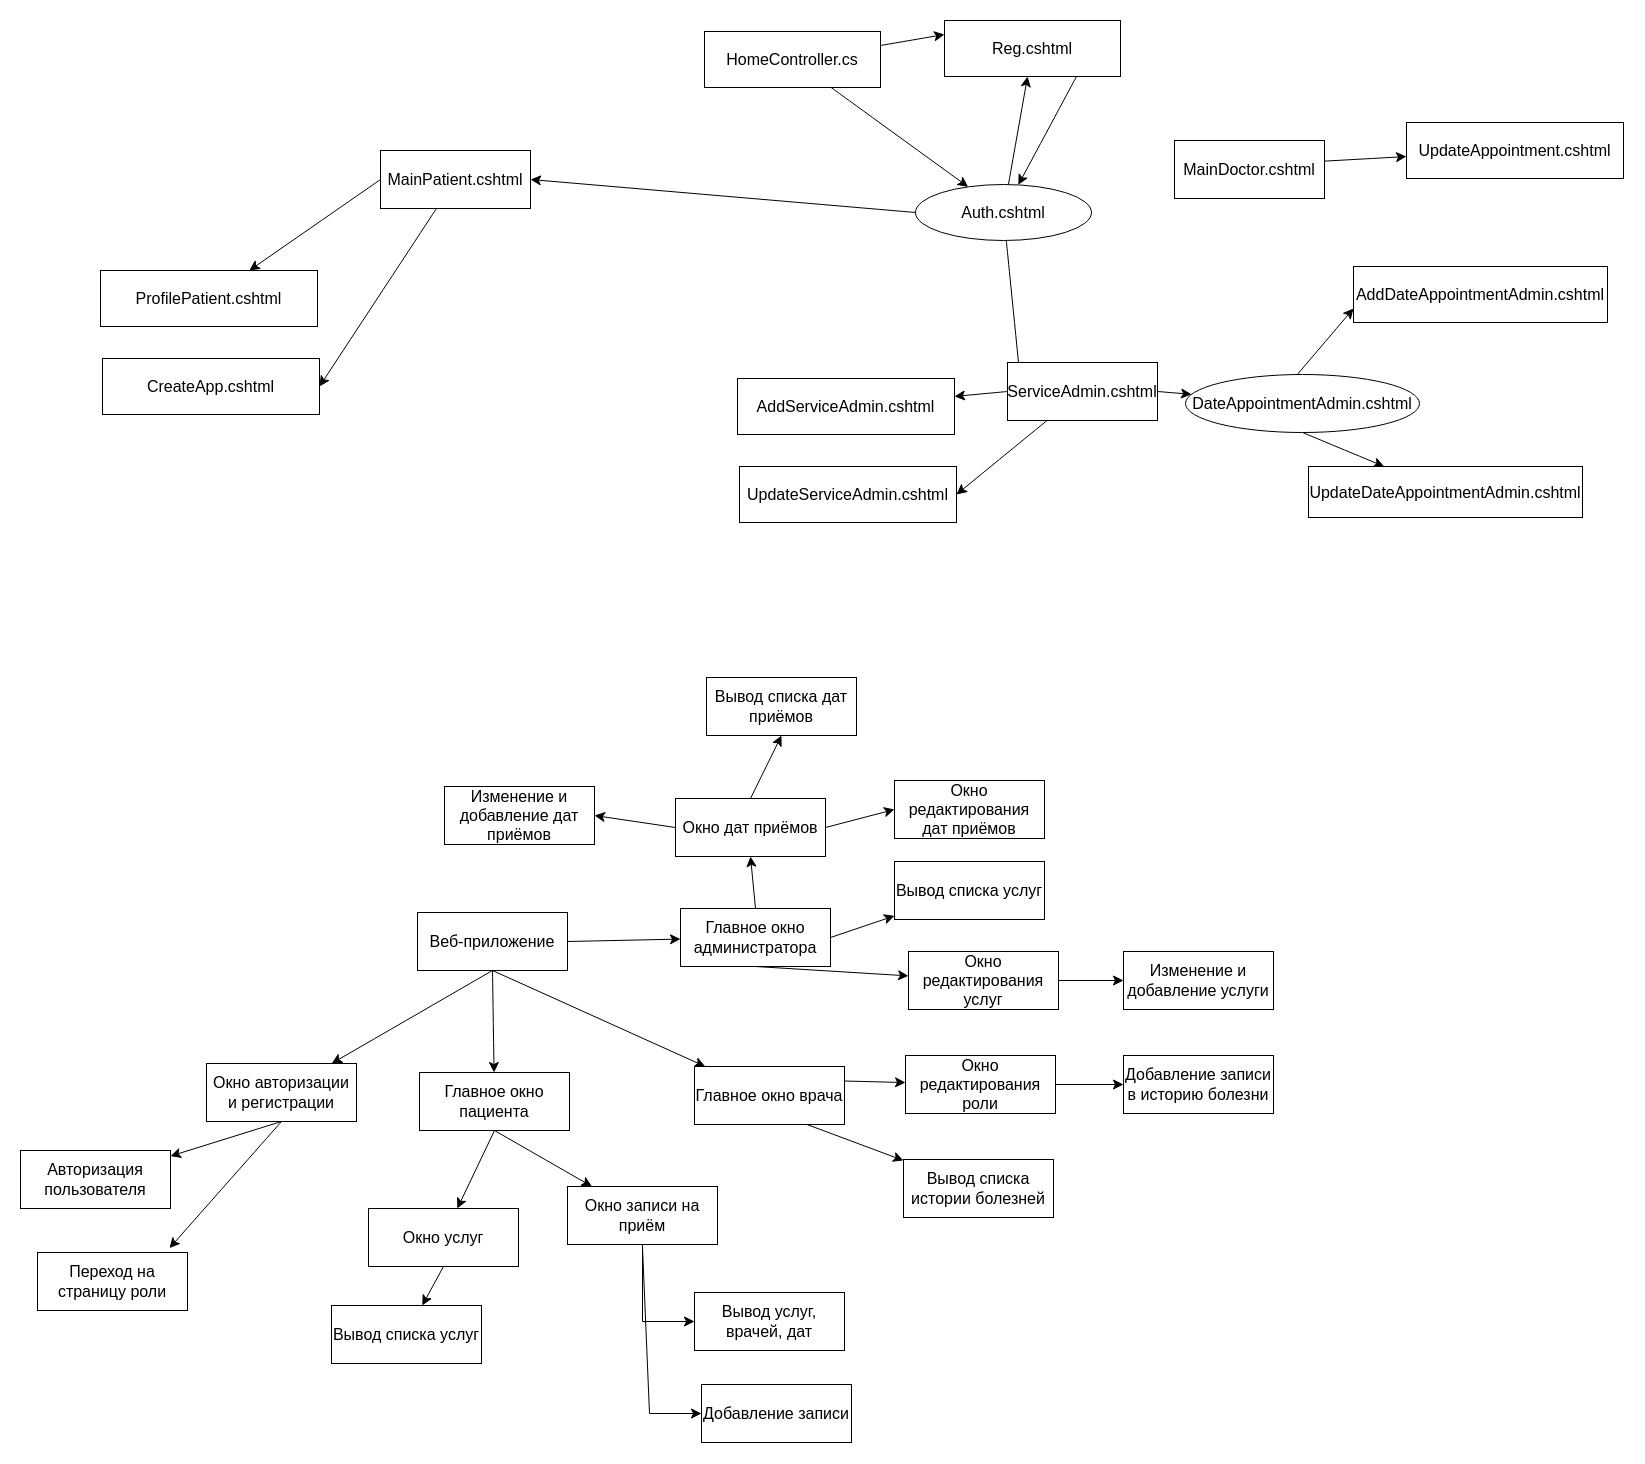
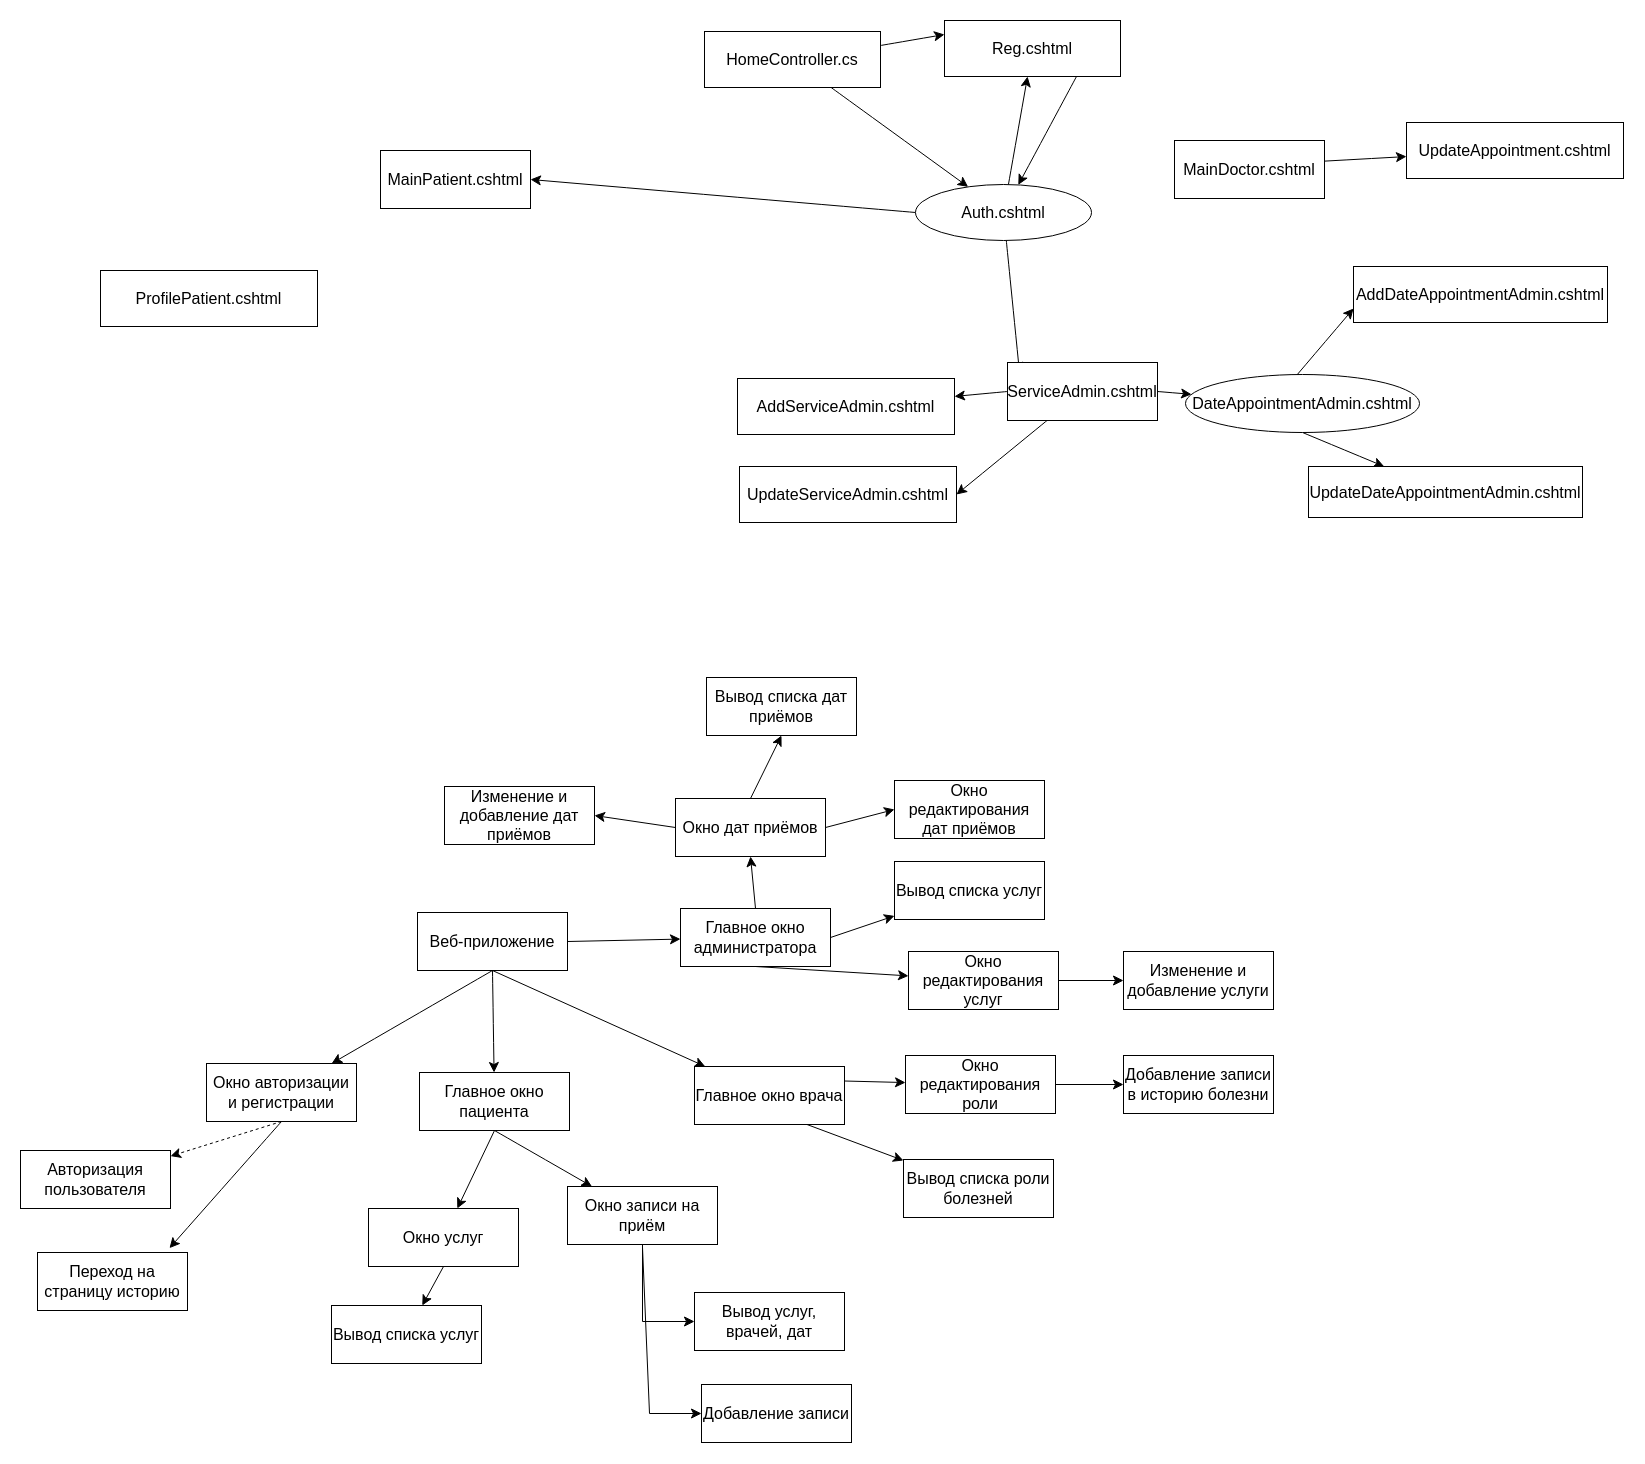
edge "MainPatient.cshtml" -> "ProfilePatient.cshtml": removed
edge "MainPatient.cshtml" -> "CreateApp.cshtml": removed
node "CreateApp.cshtml": removed
edge "Окно авторизации и регистрации" -> "Авторизация пользователя": style solid -> dashed
node "Вывод списка истории болезней": label "Вывод списка истории болезней" -> "Вывод списка роли болезней"
node "Переход на страницу роли": label "Переход на страницу роли" -> "Переход на страницу историю"
